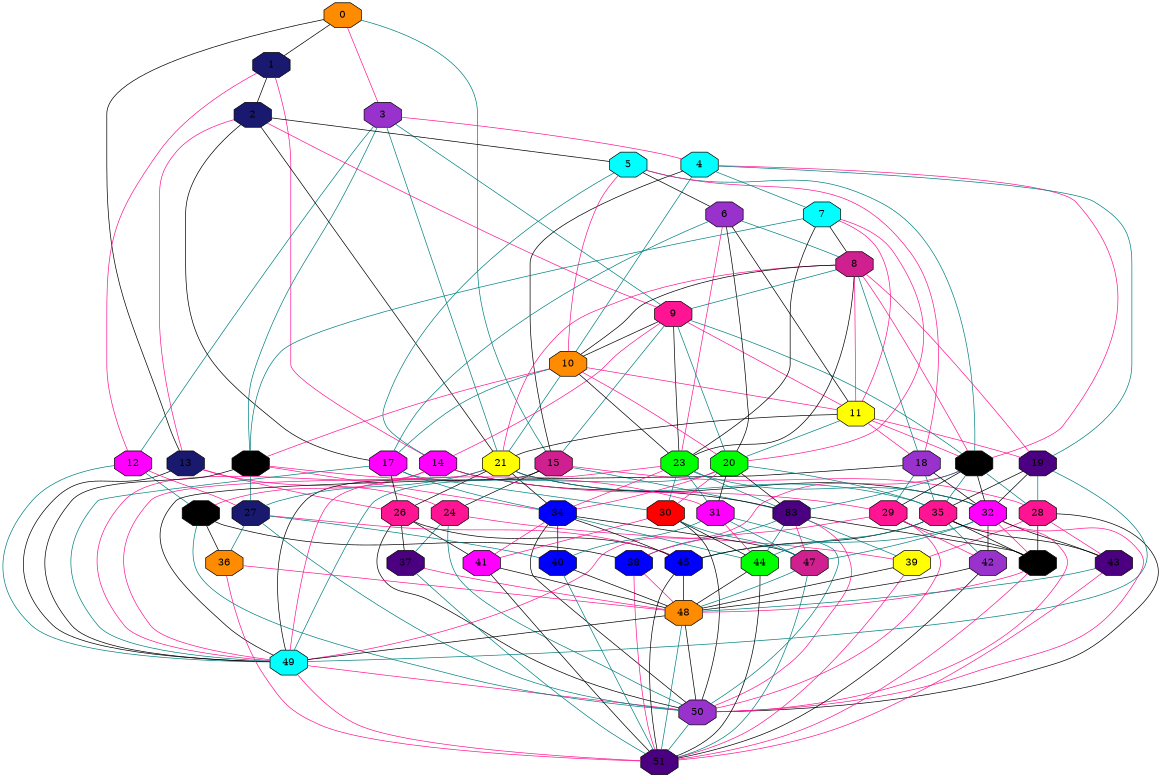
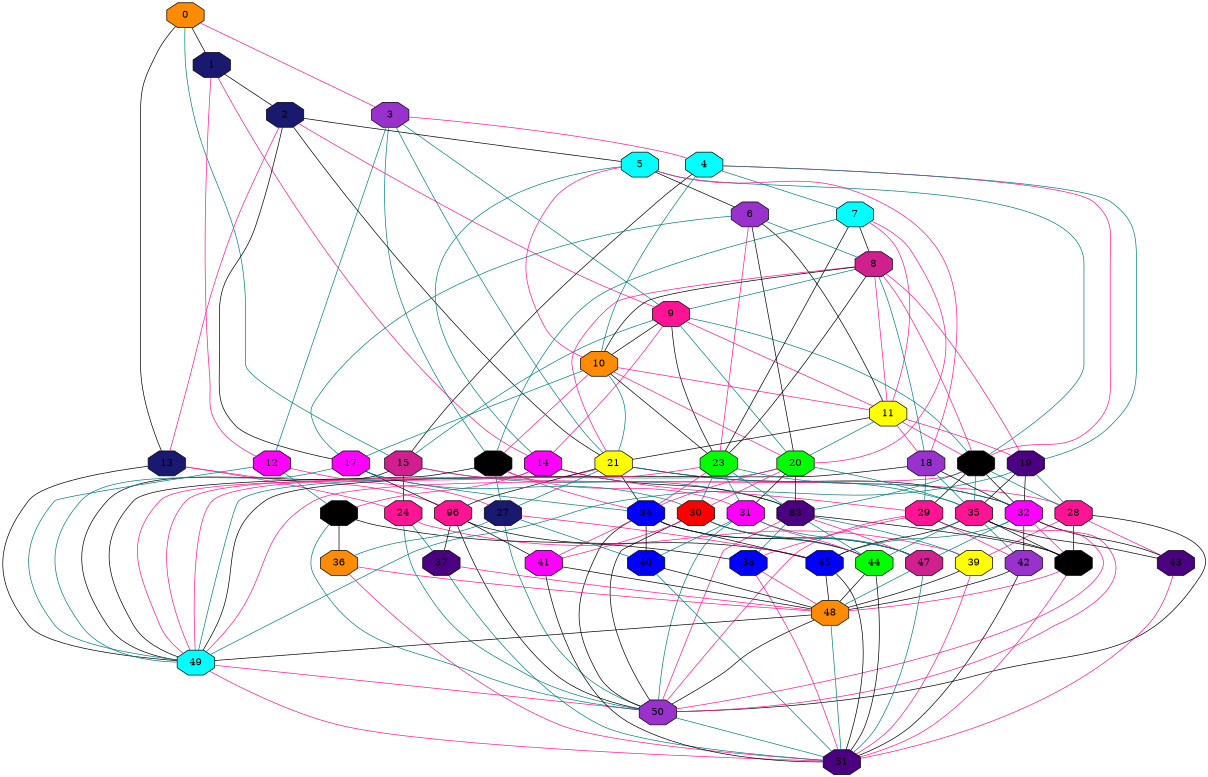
node "26": label "26" -> "96"
edge "43" -- "48": removed
